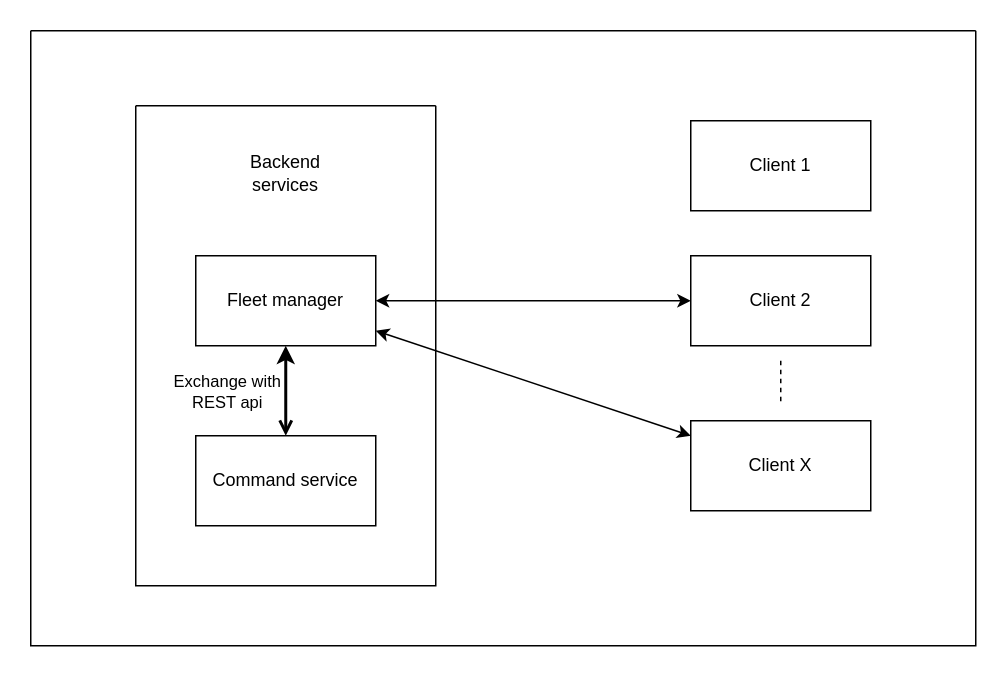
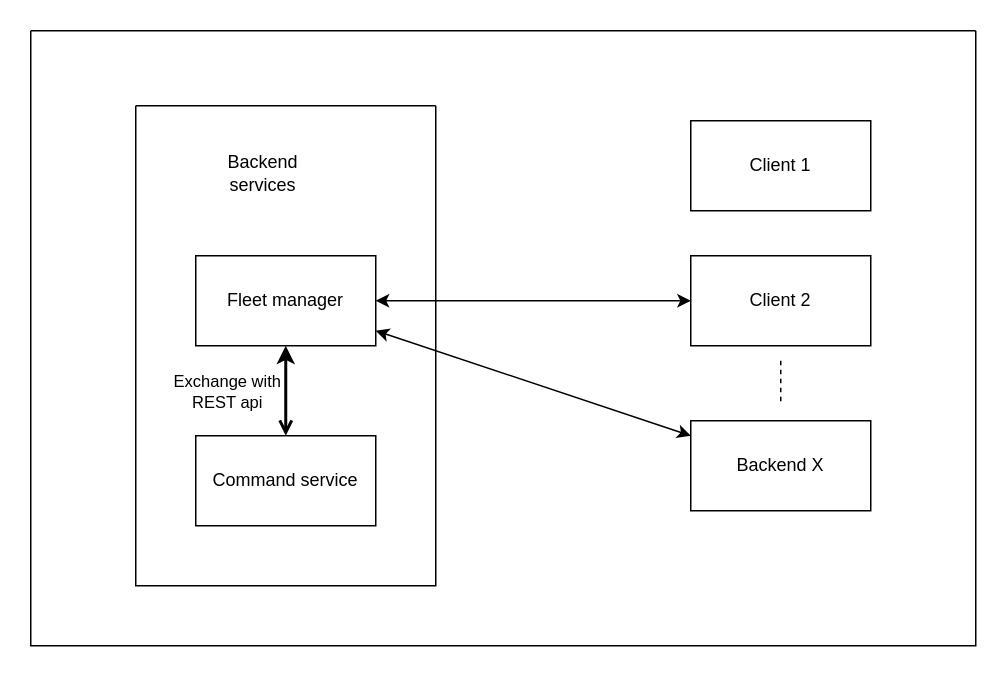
node "Backend services": moved (286, 173) -> (263, 173)
node "Client X": label "Client X" -> "Backend X"
